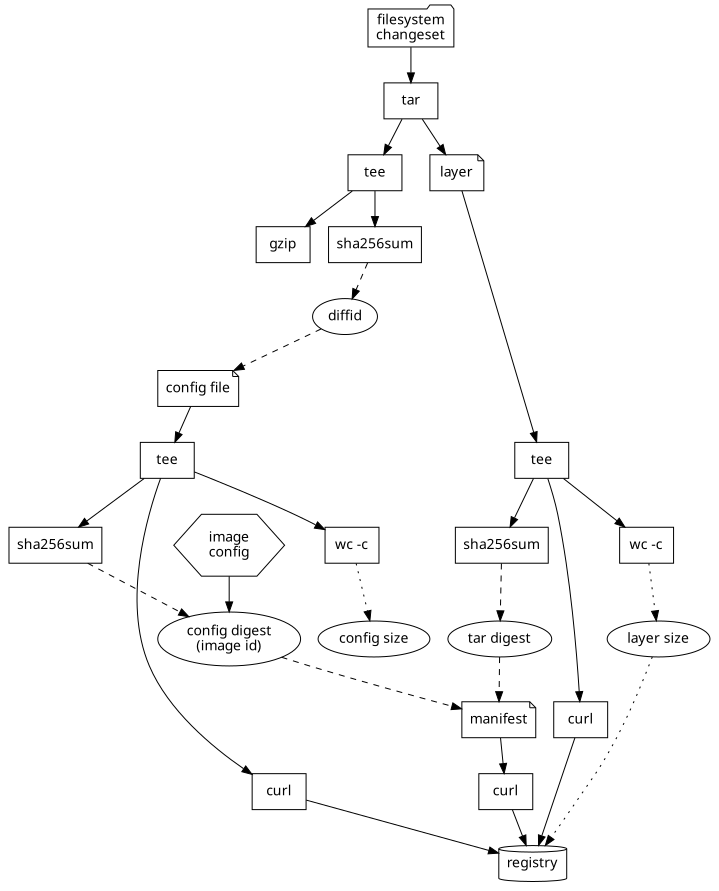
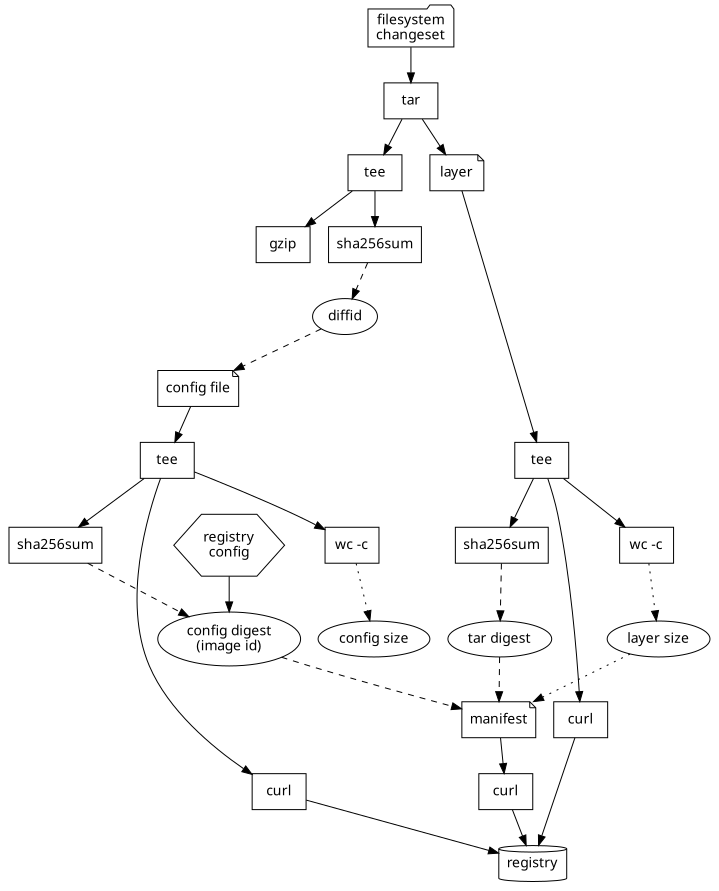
node "image config": label "image config" -> "registry config"
edge "layer size" -> "registry": now "layer size" -> "manifest"
